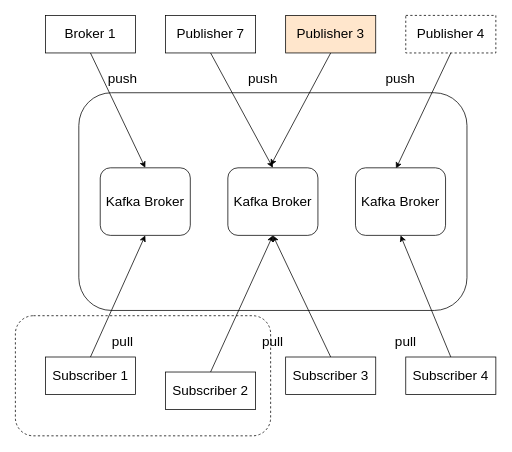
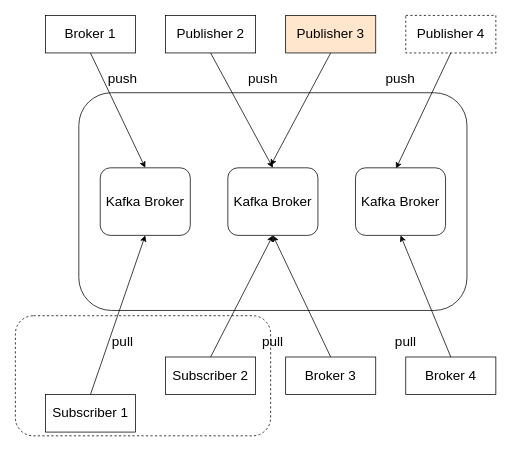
node "Publisher 7": label "Publisher 7" -> "Publisher 2"
node "Subscriber 1": moved (90, 375) -> (90, 413)
node "Subscriber 3": label "Subscriber 3" -> "Broker 3"
node "Subscriber 4": label "Subscriber 4" -> "Broker 4"
node "Subscriber 2": moved (210, 390) -> (210, 375)
